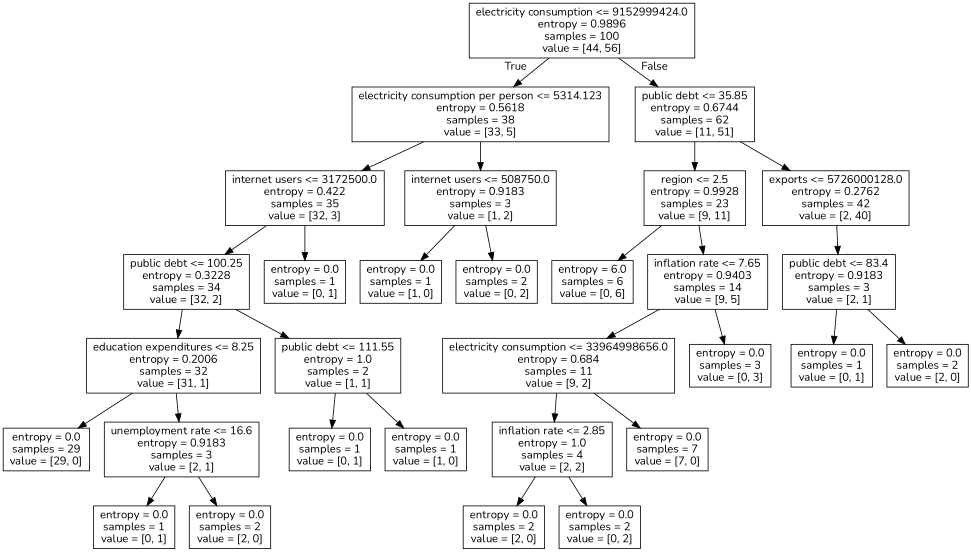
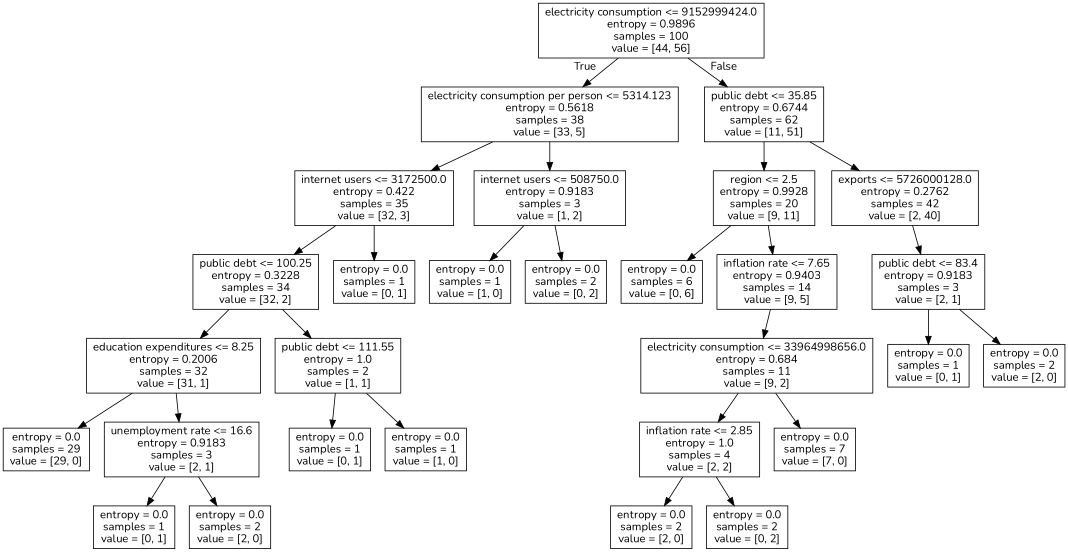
node "region <= 2.5 entropy = 0.9928 samples = 23 value = [9, 11]": label "region <= 2.5 entropy = 0.9928 samples = 23 value = [9, 11]" -> "region <= 2.5 entropy = 0.9928 samples = 20 value = [9, 11]"
node "entropy = 6.0 samples = 6 value = [0, 6]": label "entropy = 6.0 samples = 6 value = [0, 6]" -> "entropy = 0.0 samples = 6 value = [0, 6]"
node "entropy = 0.0 samples = 3 value = [0, 3]": removed
